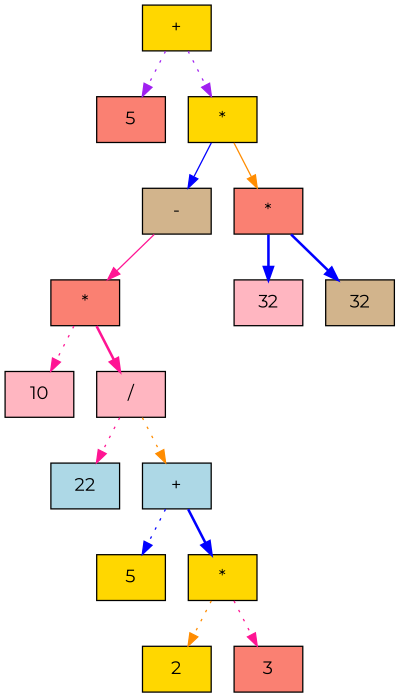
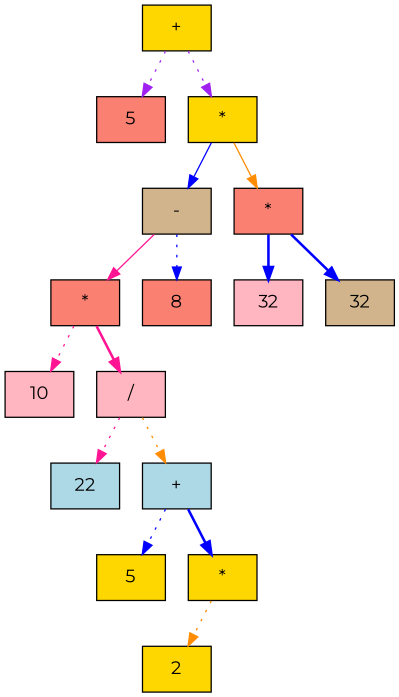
node "8": added
node "3": removed
